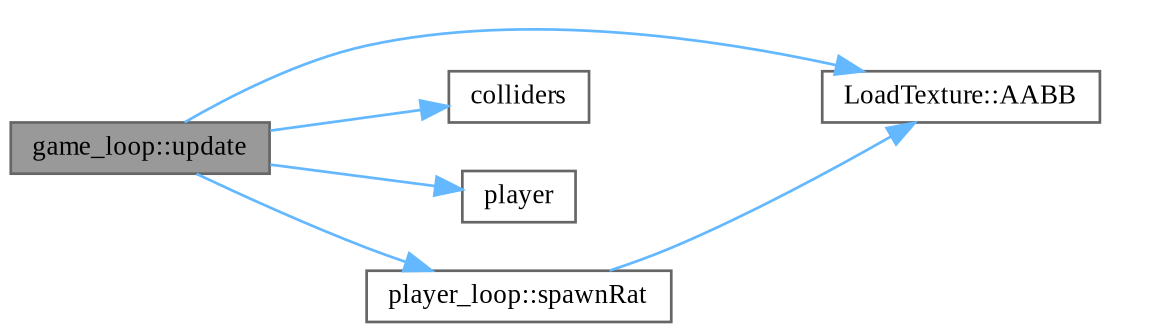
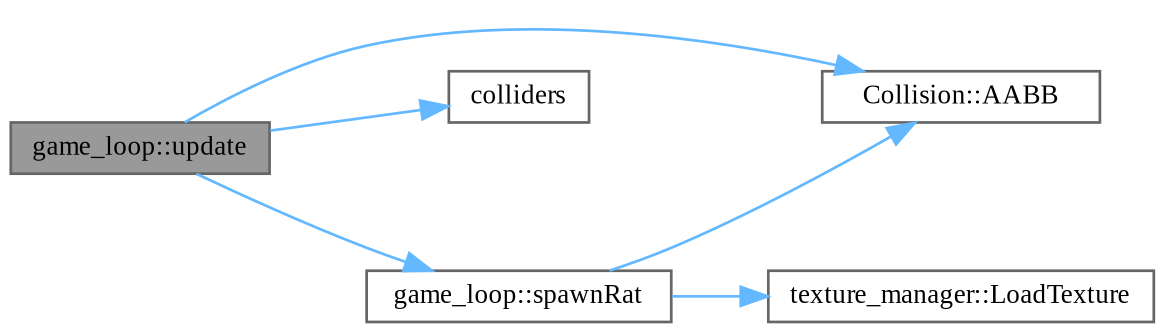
node "LoadTexture::AABB": label "LoadTexture::AABB" -> "Collision::AABB"
node "player": removed
node "player_loop::spawnRat": label "player_loop::spawnRat" -> "game_loop::spawnRat"
node "texture_manager::LoadTexture": added
